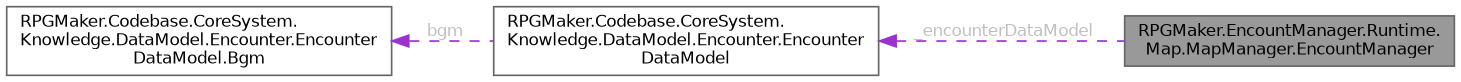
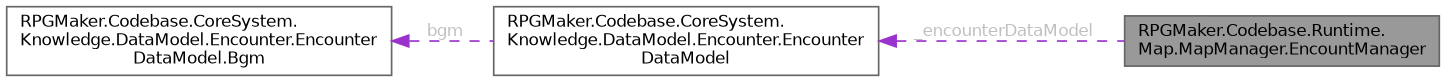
node "RPGMaker.EncountManager.Runtime. Map.MapManager.EncountManager": label "RPGMaker.EncountManager.Runtime. Map.MapManager.EncountManager" -> "RPGMaker.Codebase.Runtime. Map.MapManager.EncountManager"
